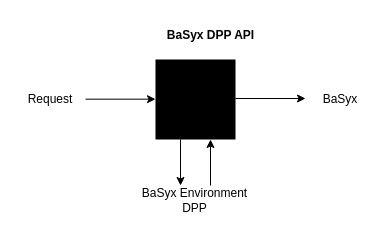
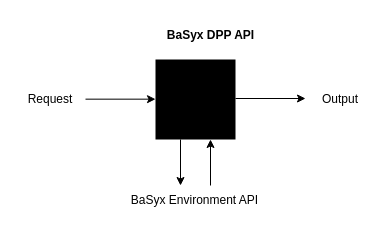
node "BaSyx": label "BaSyx" -> "Output"
node "BaSyx Environment DPP": label "BaSyx Environment DPP" -> "BaSyx Environment API"
